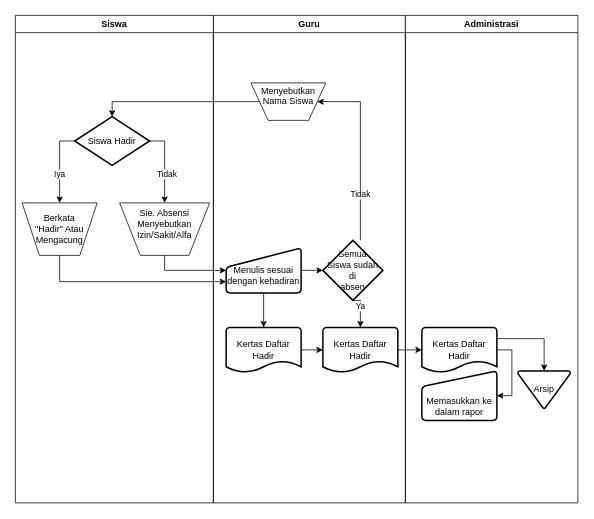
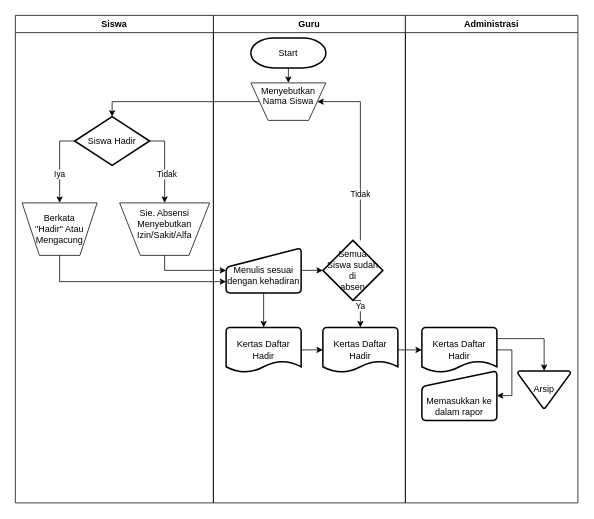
node "Start": added
edge "Start" -> "Menyebutkan Nama Siswa": added
